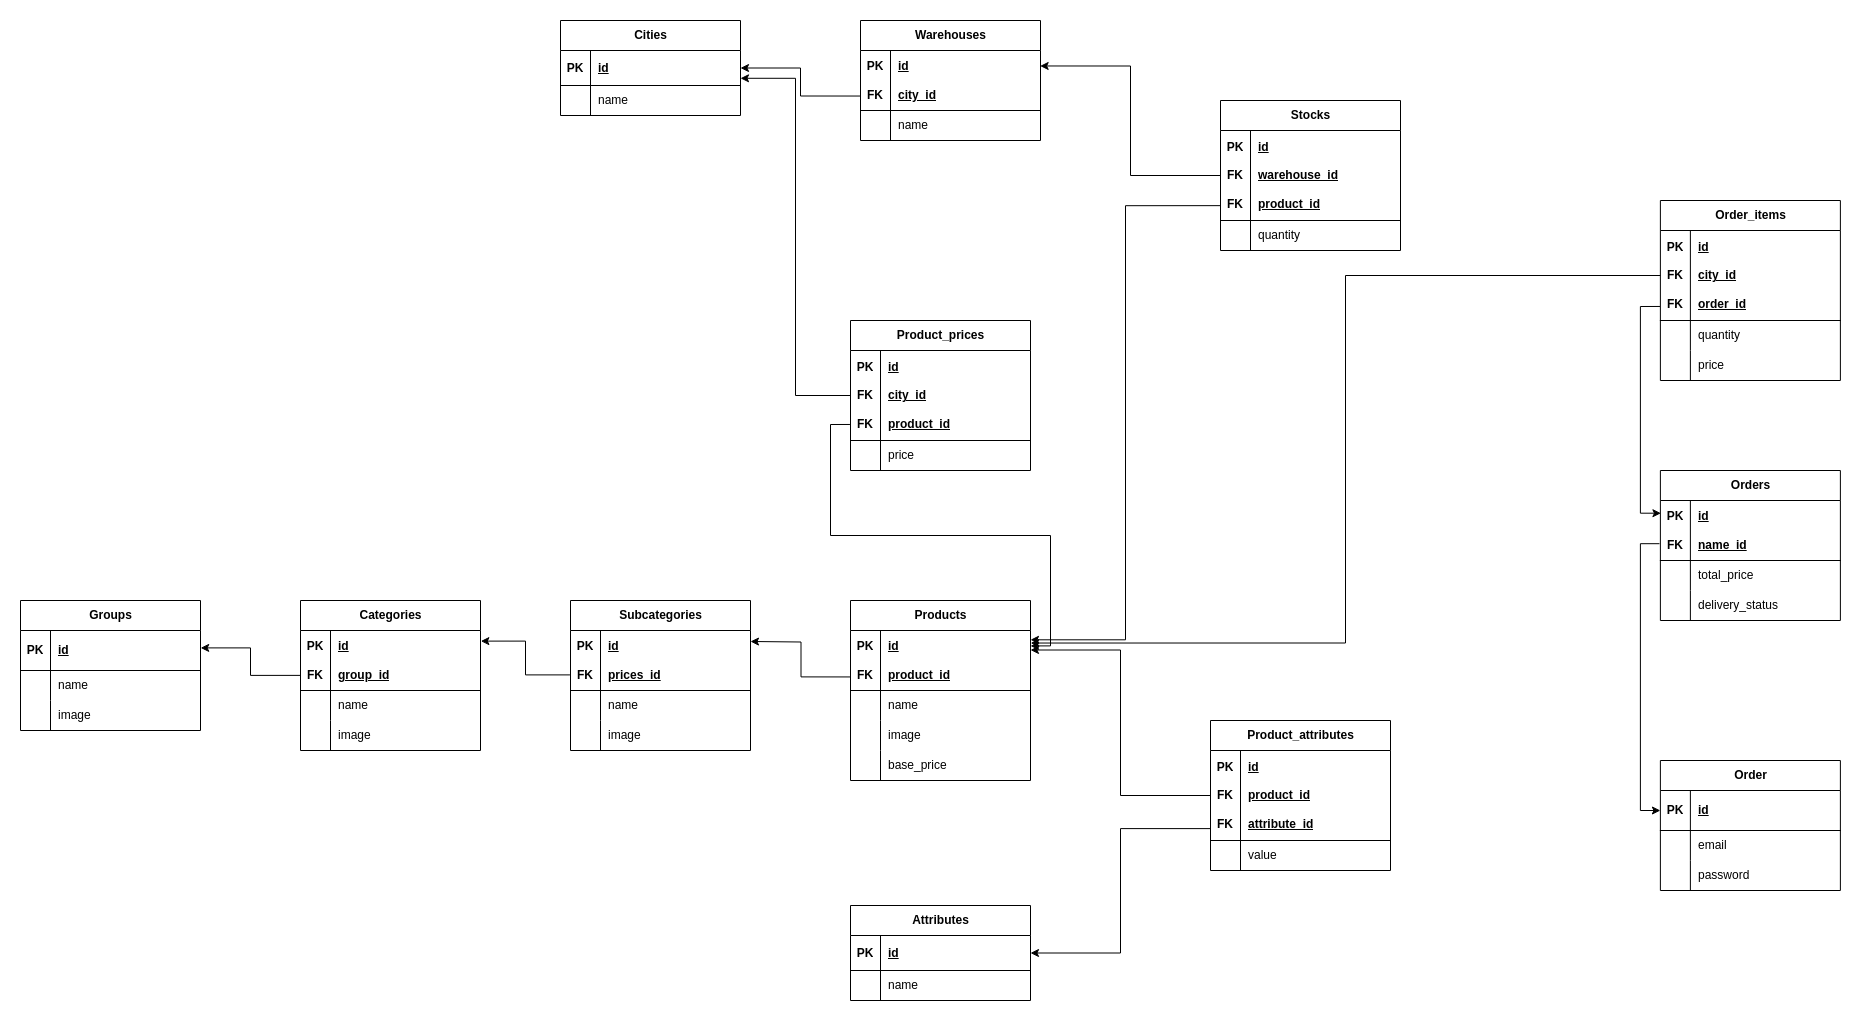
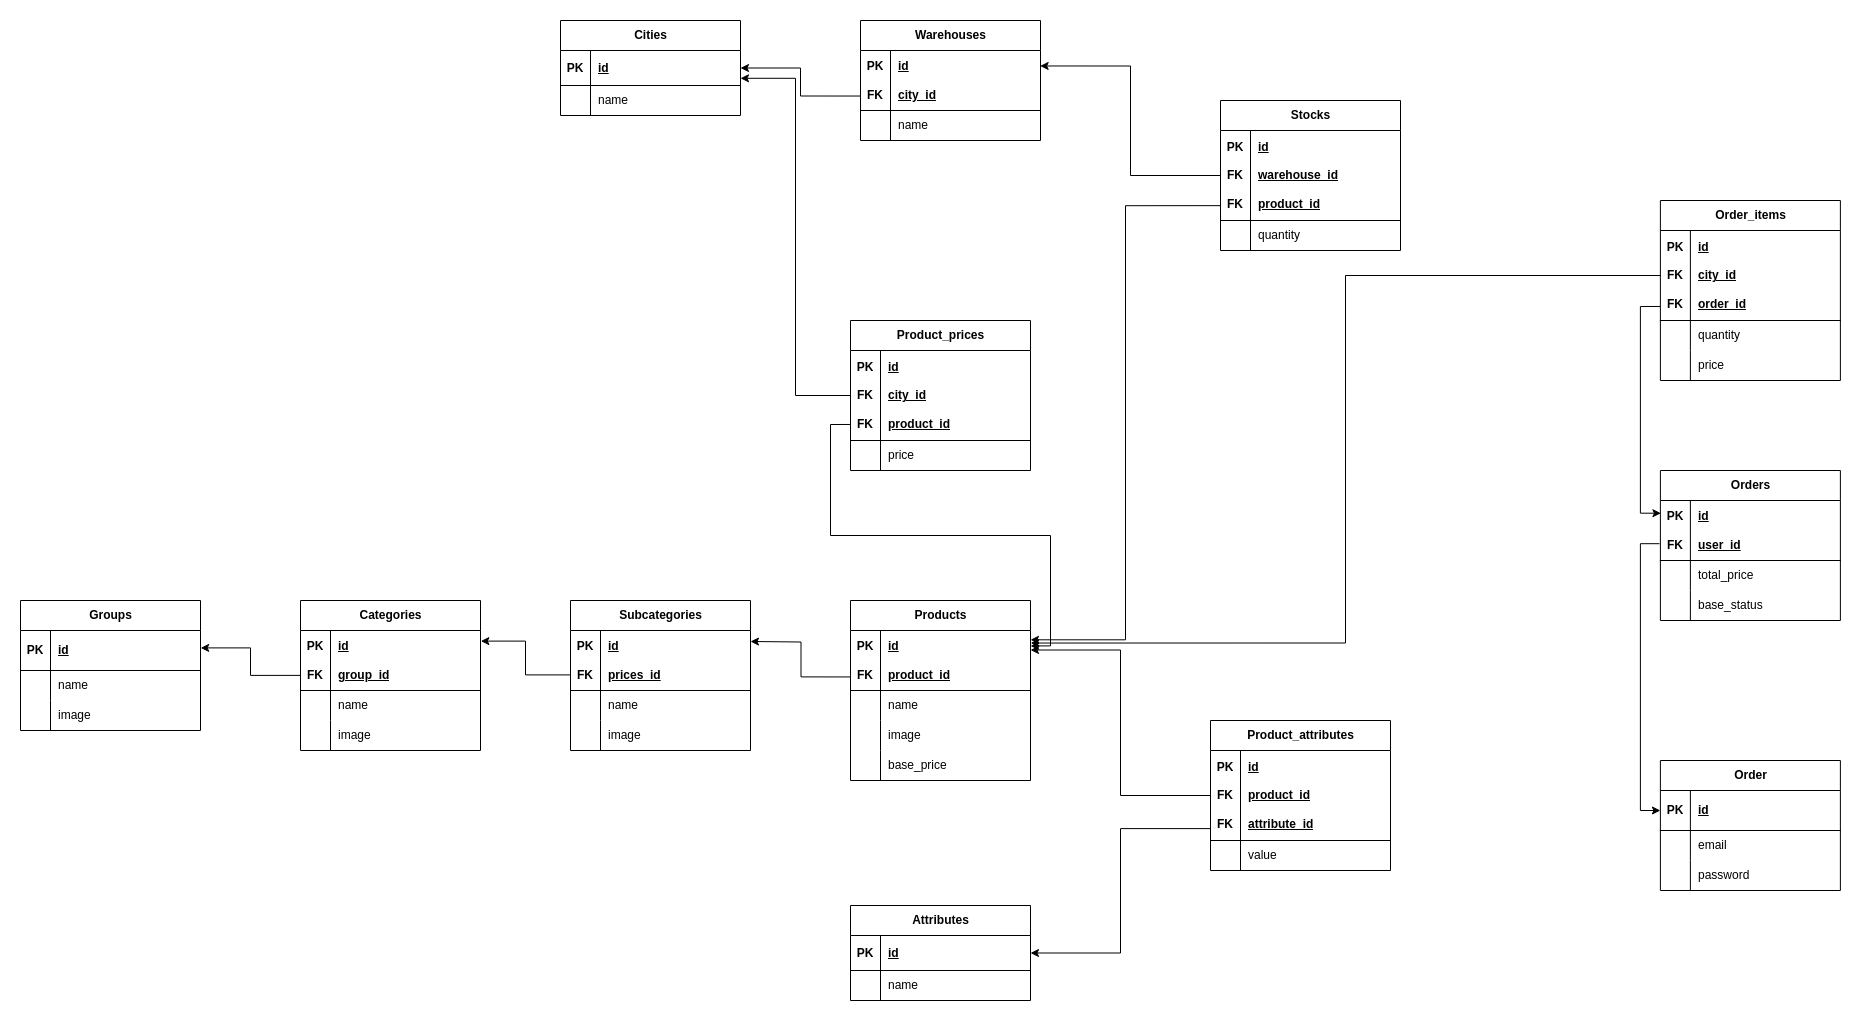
node "id name_id": label "id name_id" -> "id user_id"
node "delivery_status": label "delivery_status" -> "base_status"
